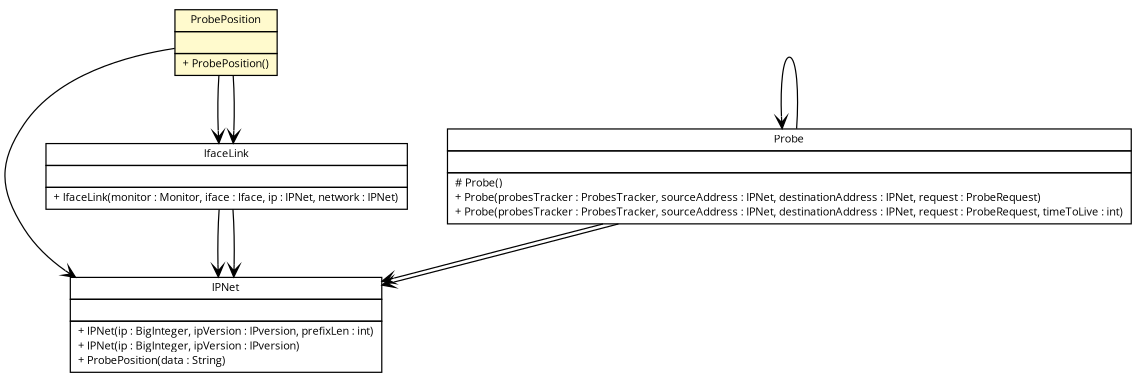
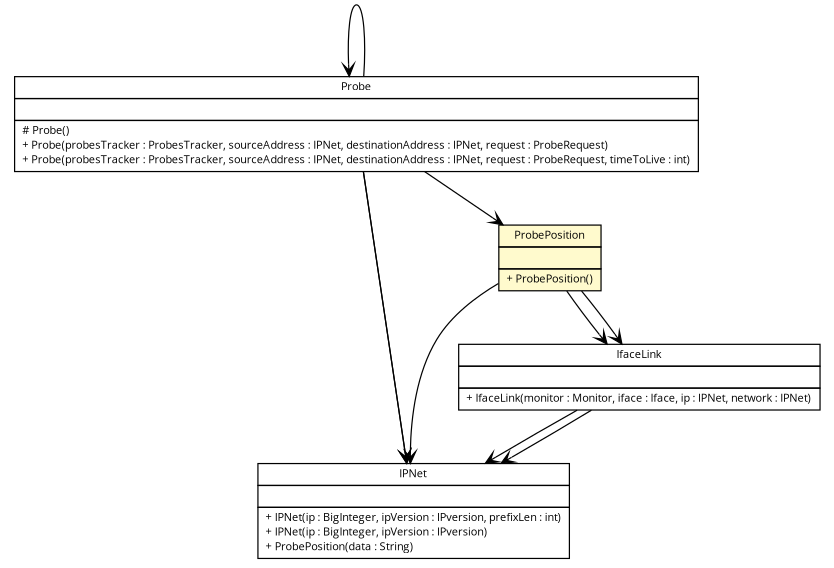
edge "Probe" -> "ProbePosition": added
